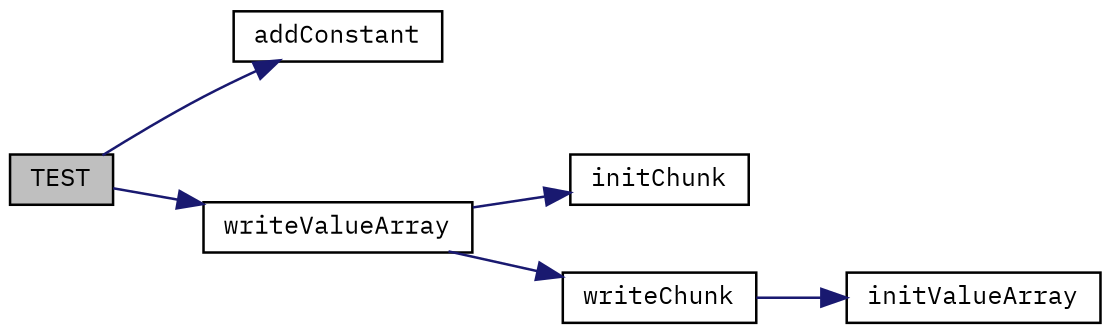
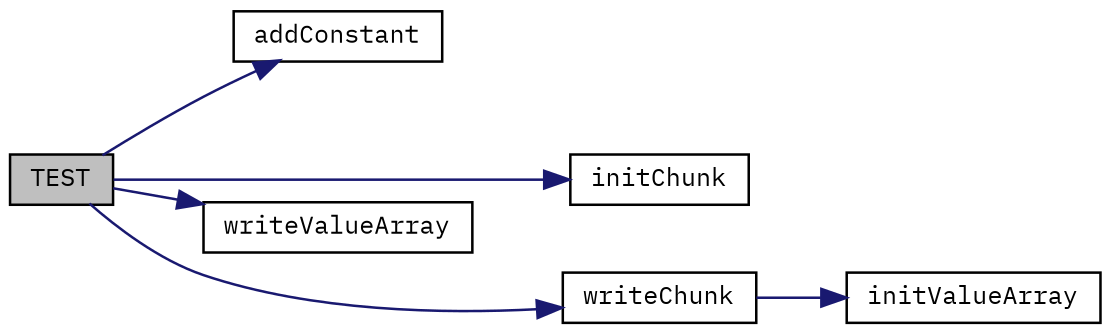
edge "writeValueArray" -> "initChunk": now "TEST" -> "initChunk"
edge "writeValueArray" -> "writeChunk": now "TEST" -> "writeChunk"
